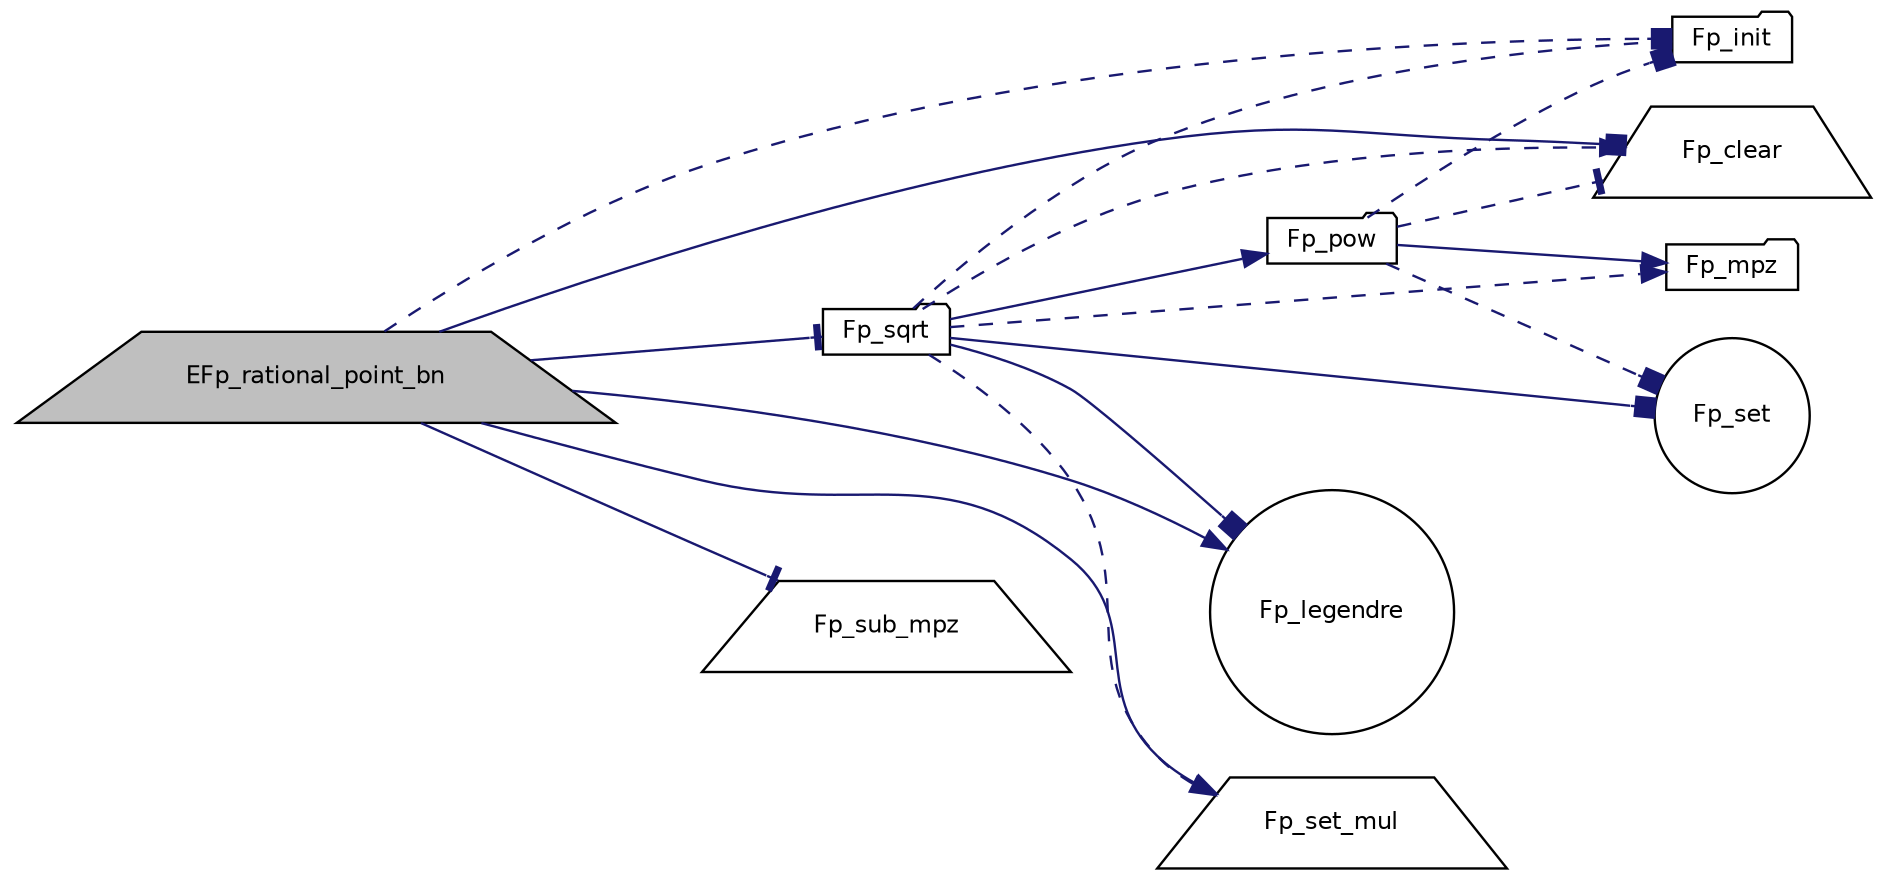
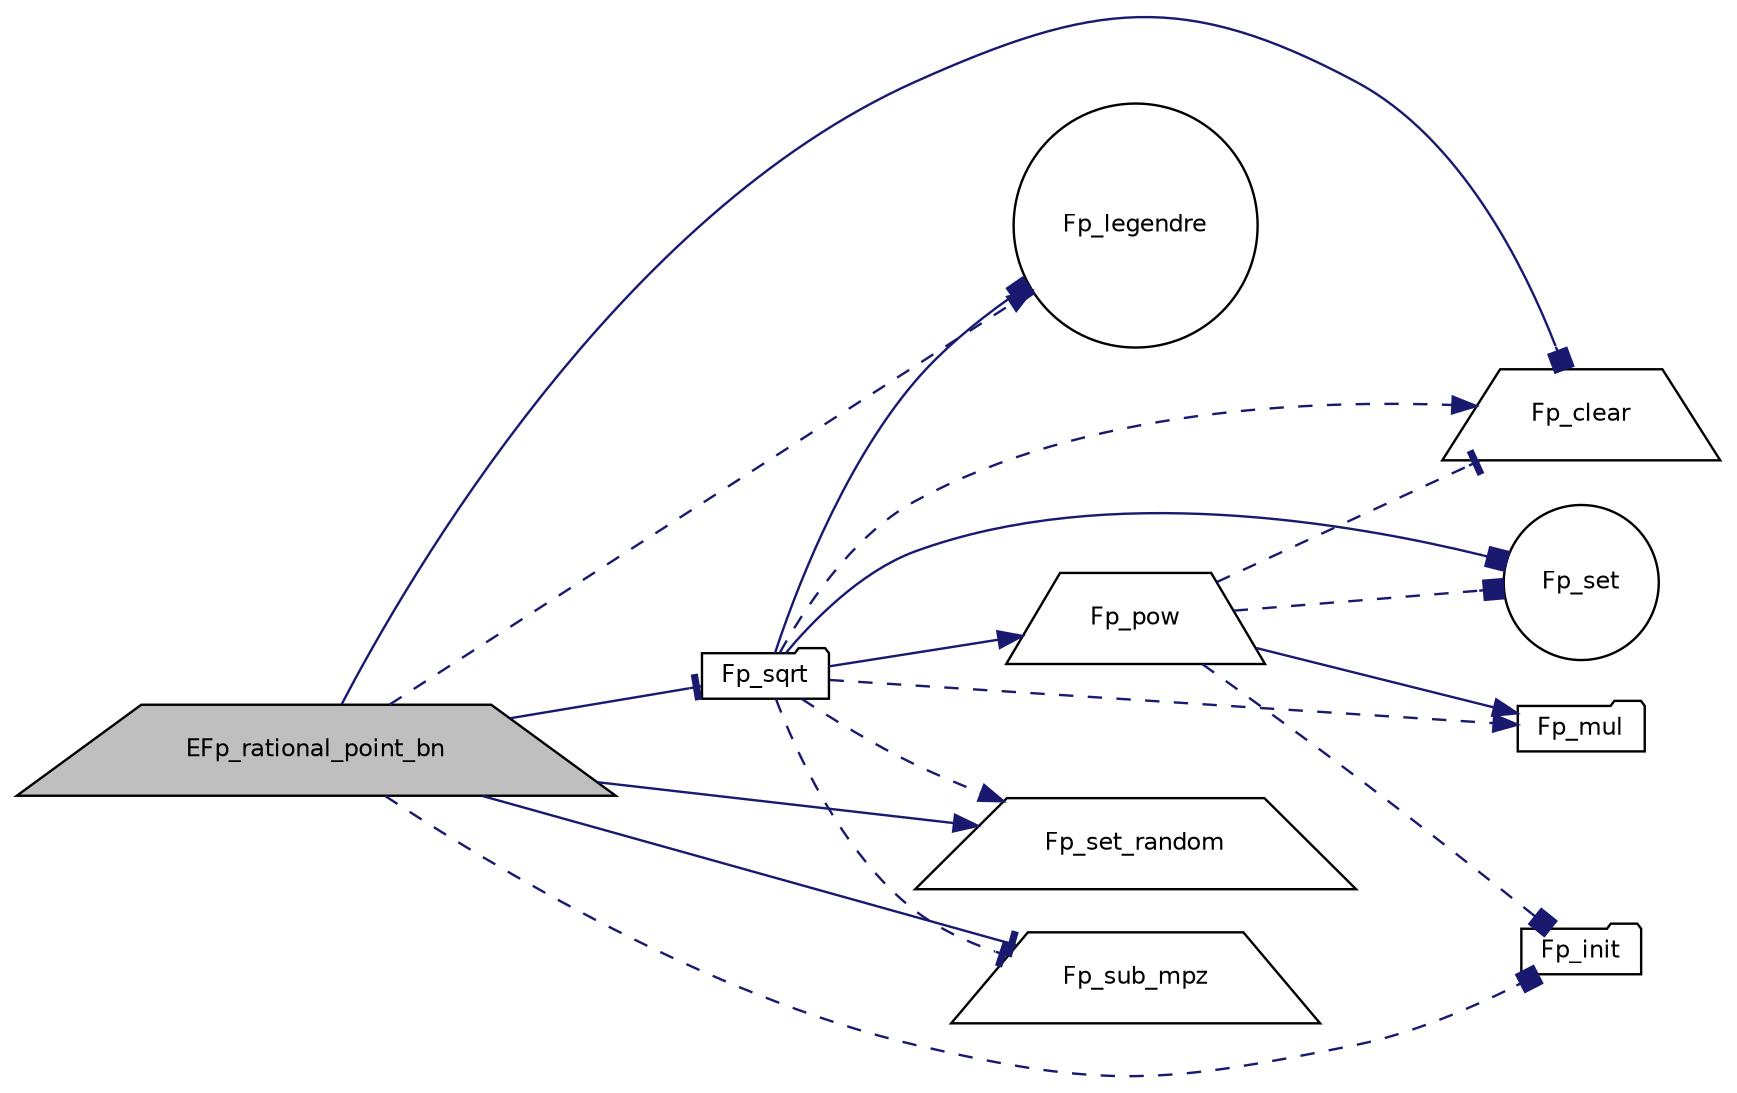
edge "Fp_sqrt" -> "Fp_init": now "Fp_sqrt" -> "Fp_sub_mpz"
node "Fp_pow": shape folder -> trapezium
node "Fp_mpz": label "Fp_mpz" -> "Fp_mul"
edge "EFp_rational_point_bn" -> "Fp_legendre": style solid -> dashed
node "Fp_set_mul": label "Fp_set_mul" -> "Fp_set_random"
